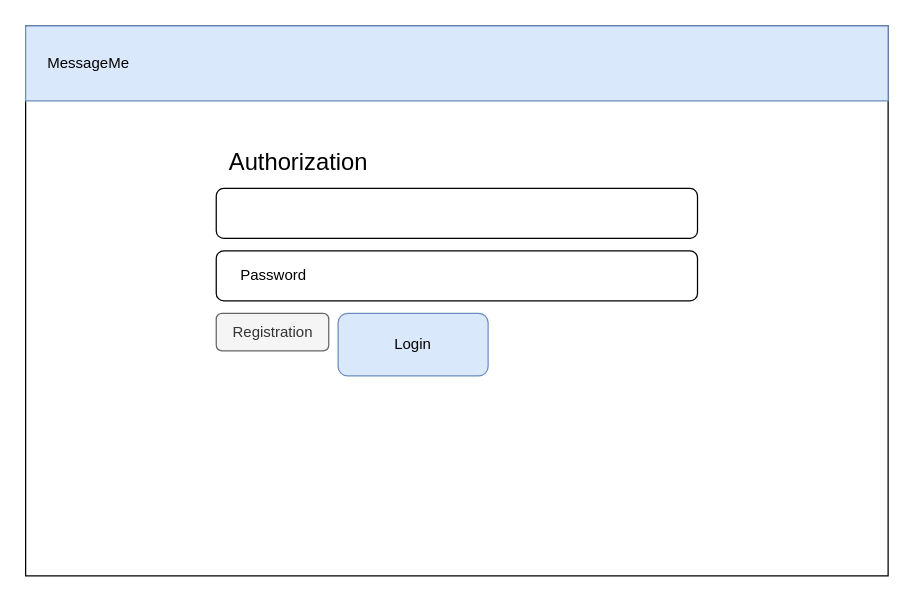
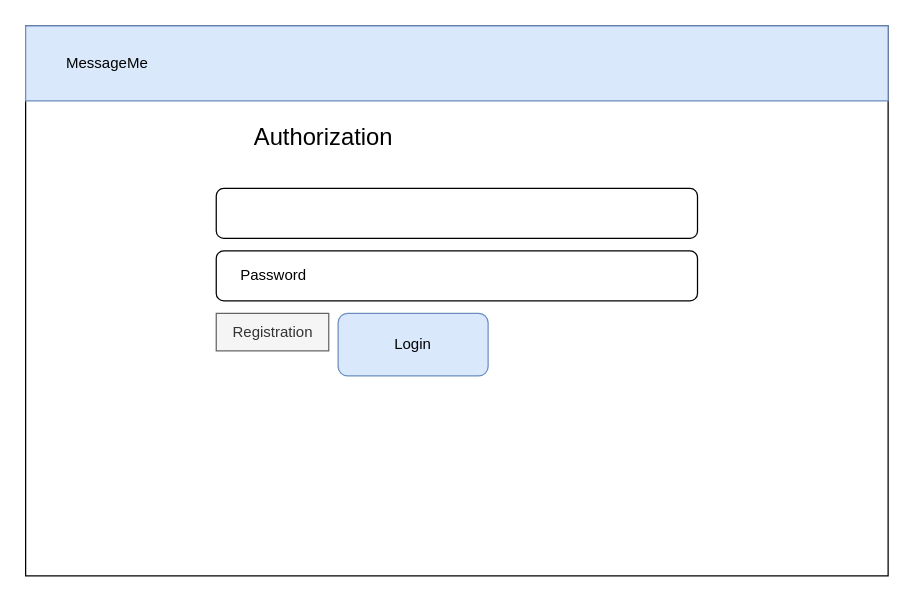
node "MessageMe": moved (88, 63) -> (107, 63)
node "Authorization": moved (298, 163) -> (323, 138)
node "Registration": shape rounded rectangle -> rectangle
